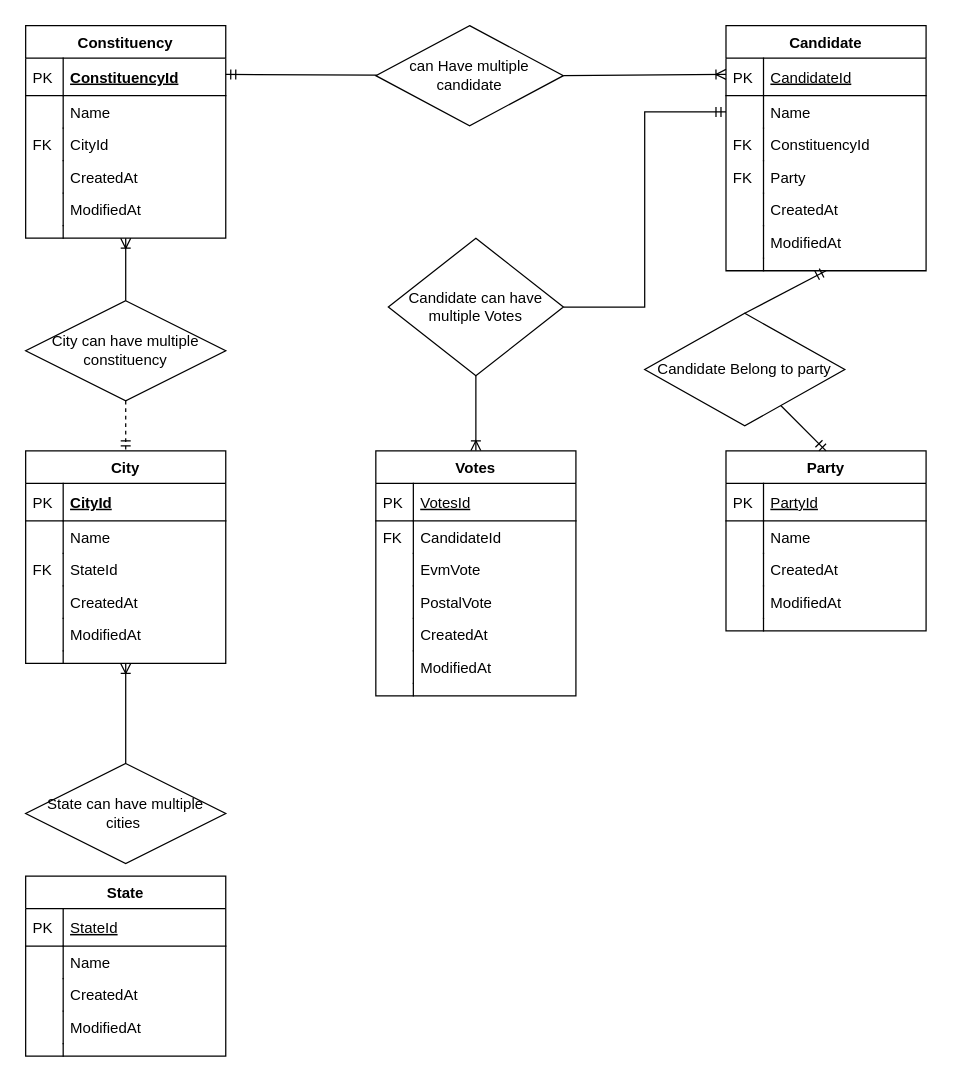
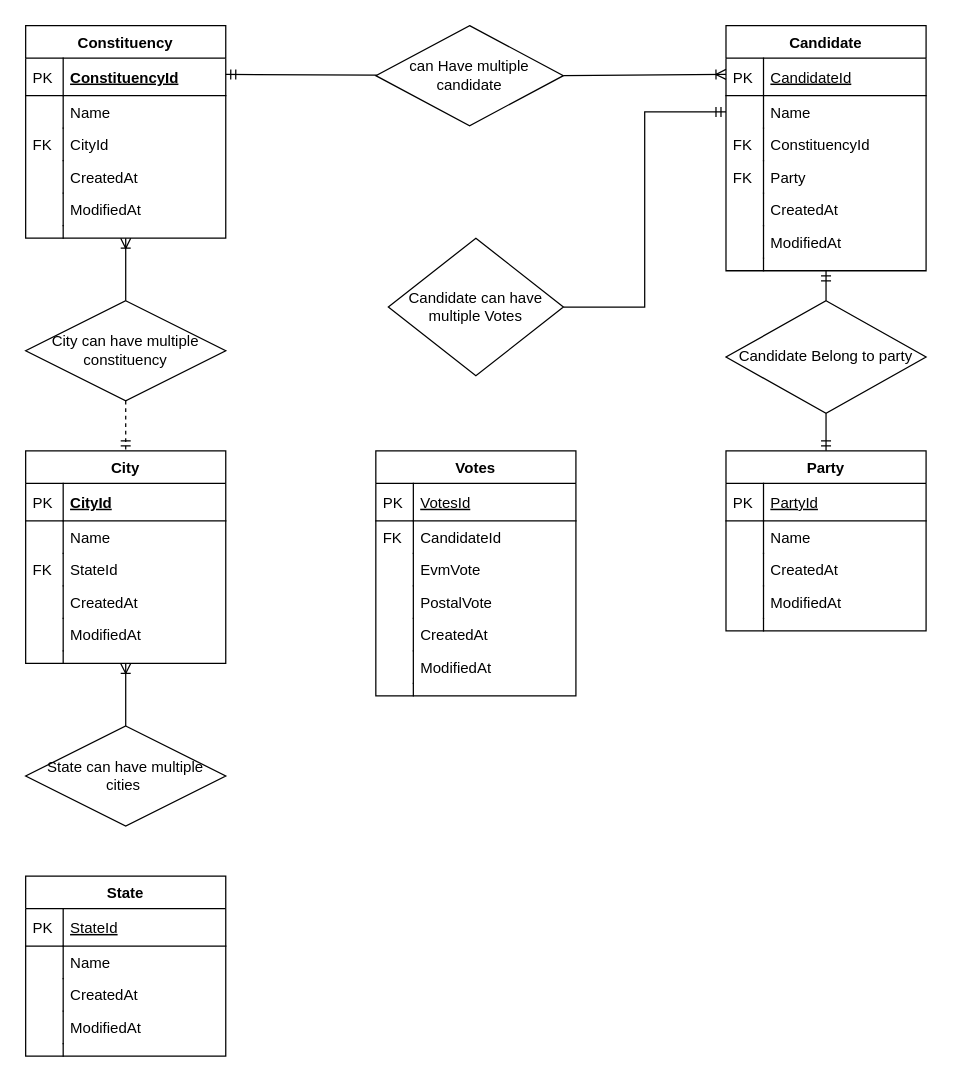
node "Candidate Belong to party": moved (744, 369) -> (826, 357)
edge "Candidate can have multiple Votes" -> "Votes": removed
node "State can have multiple cities": moved (126, 813) -> (126, 776)
